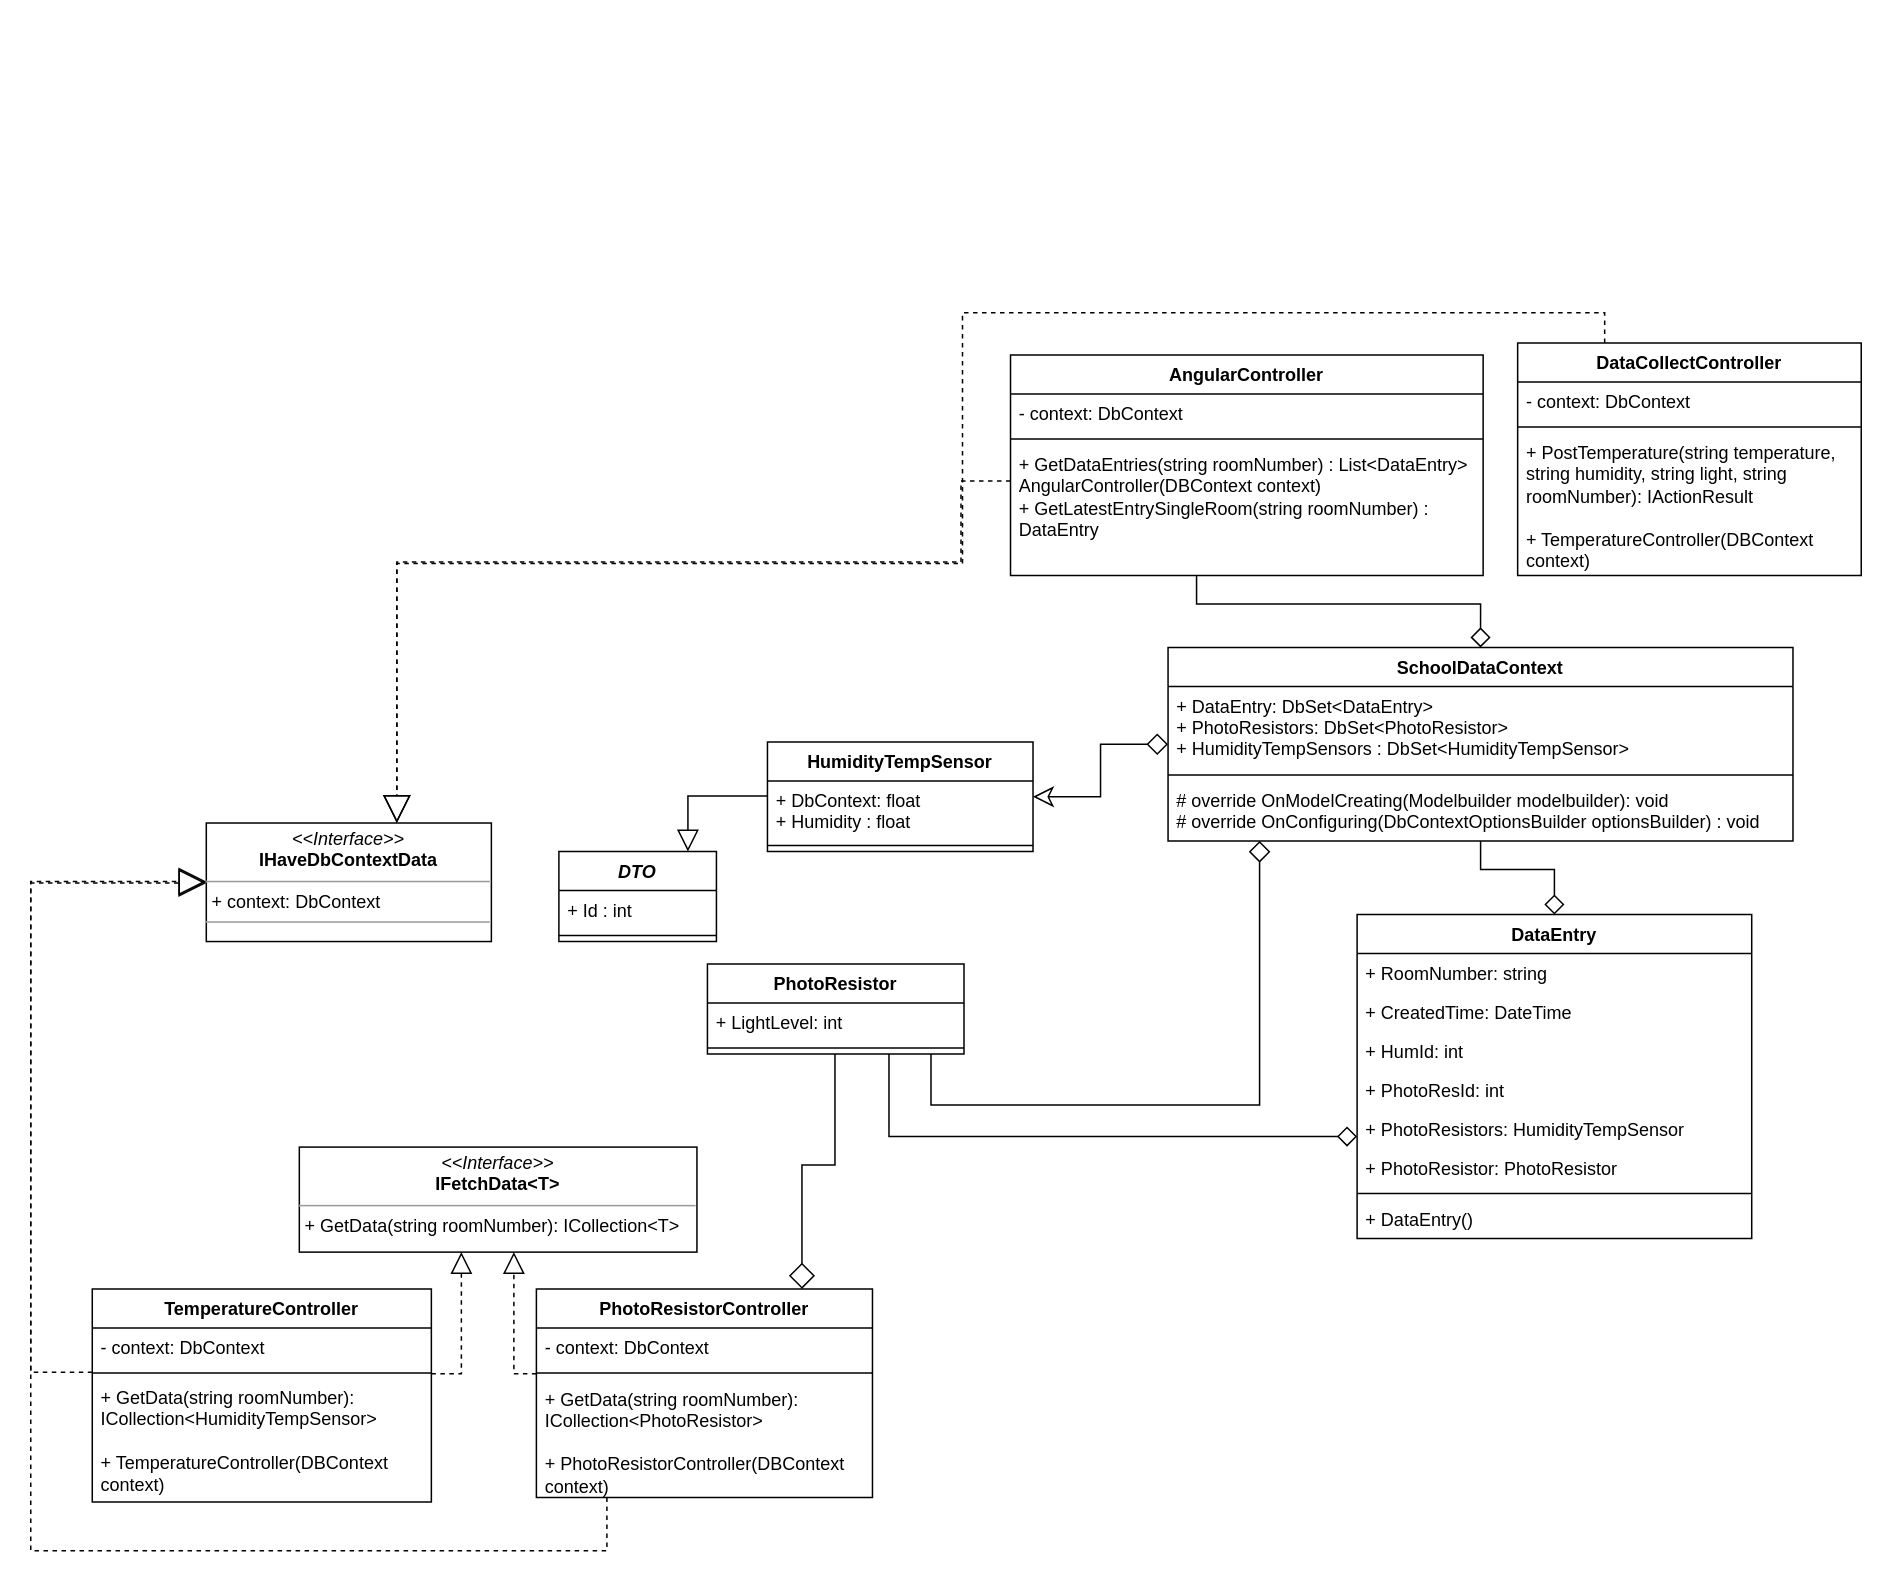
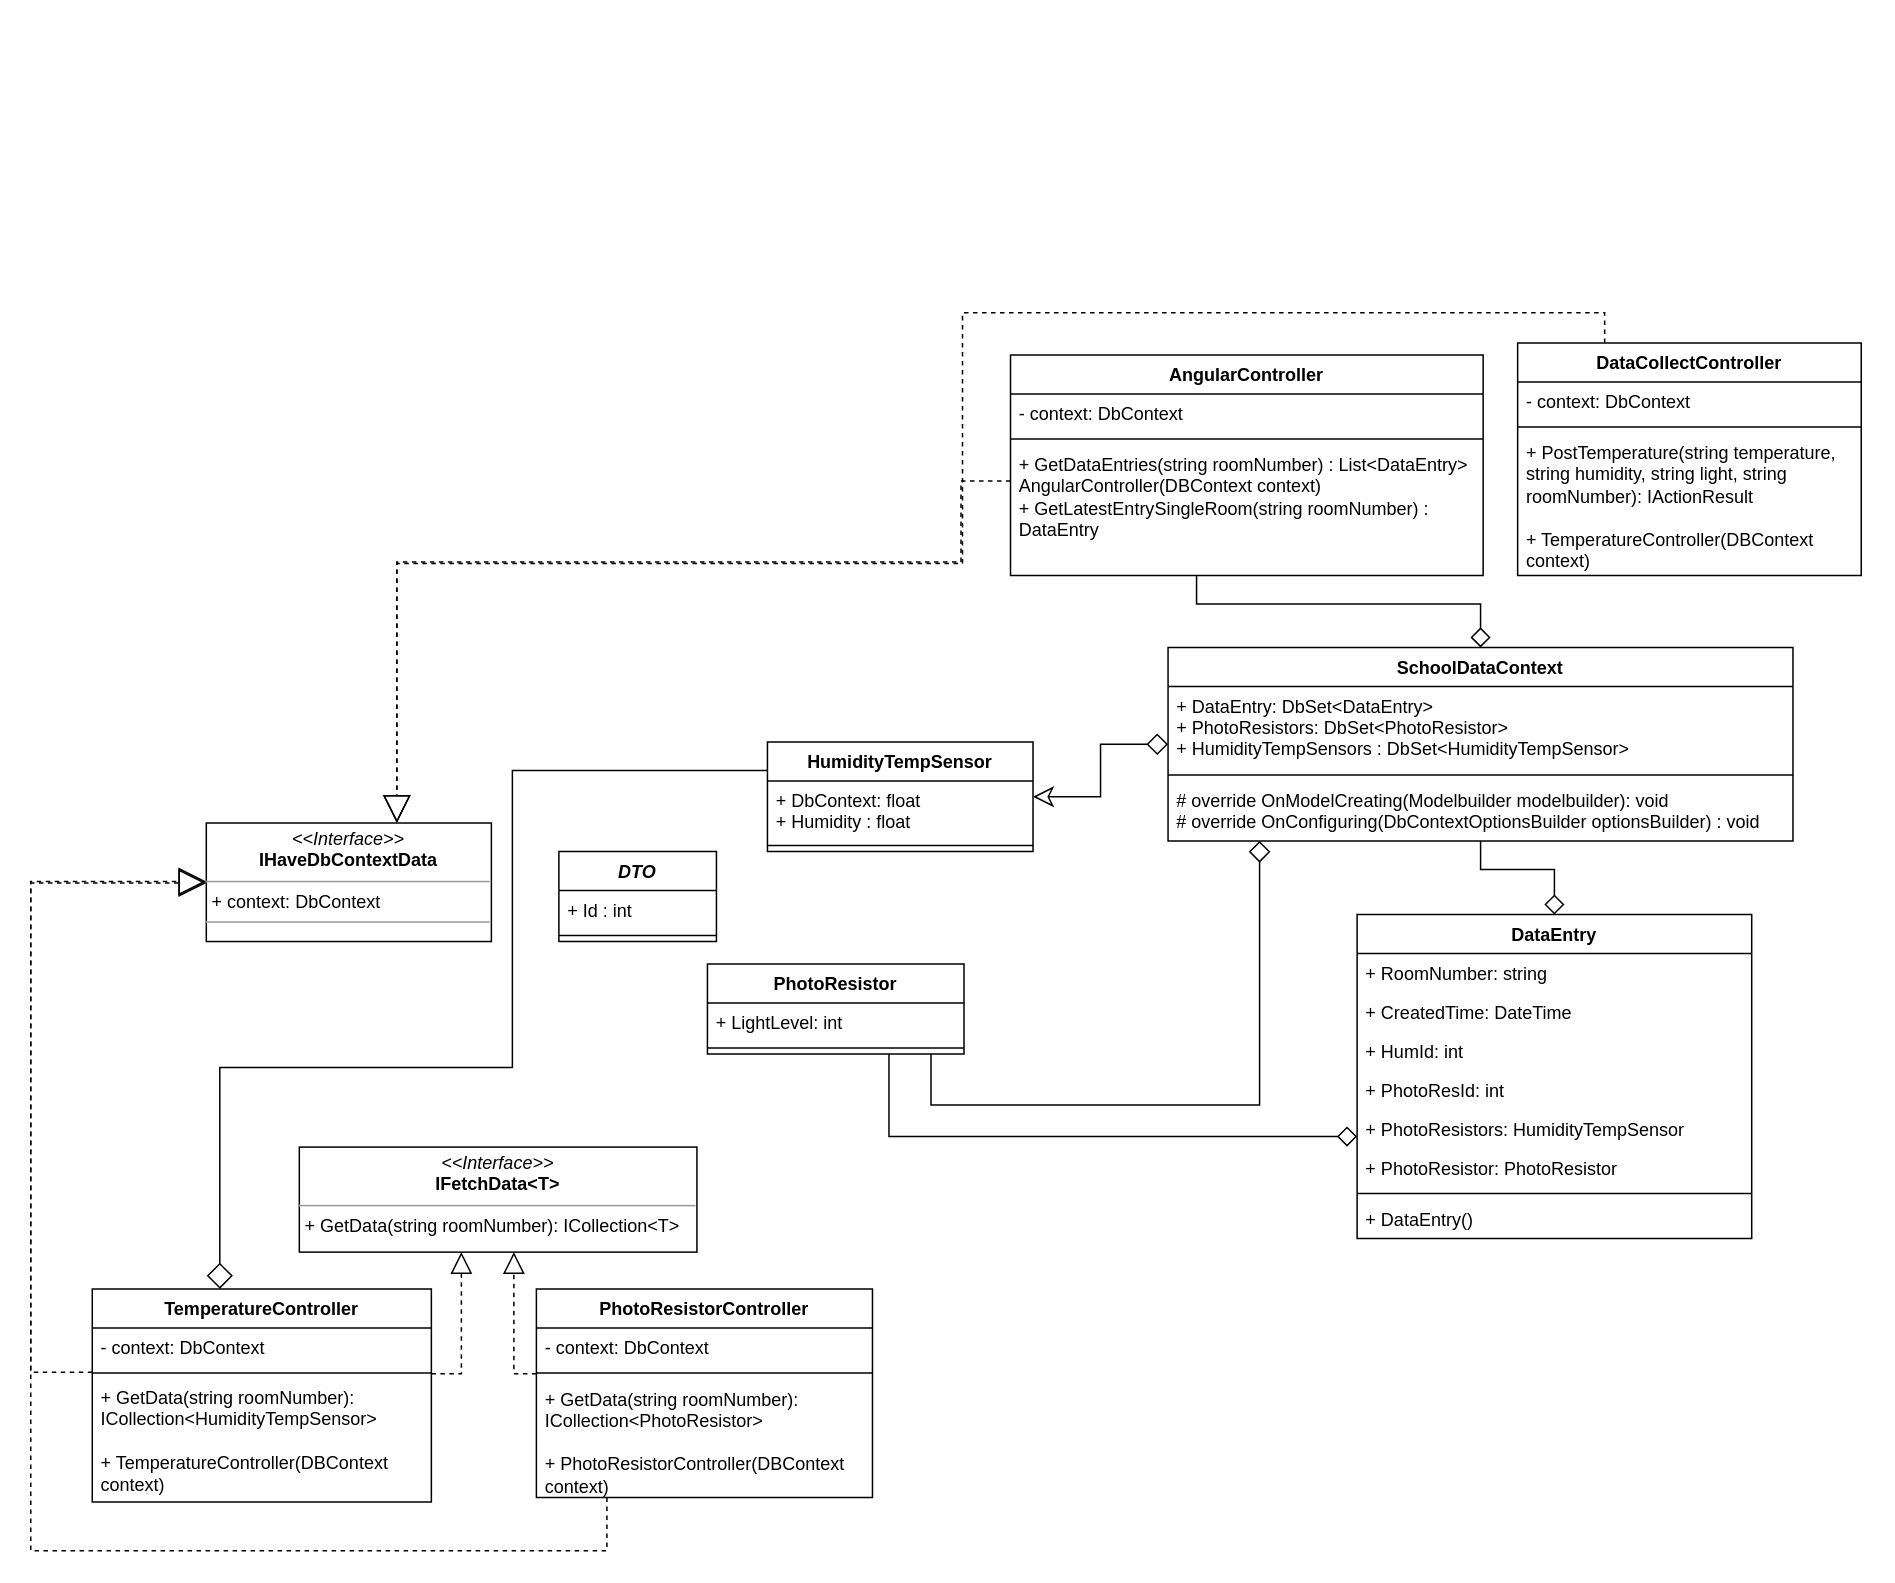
edge "HumidityTempSensor" -> "DTO": removed
edge "HumidityTempSensor" -> "TemperatureController": added
edge "PhotoResistor" -> "PhotoResistorController": removed
